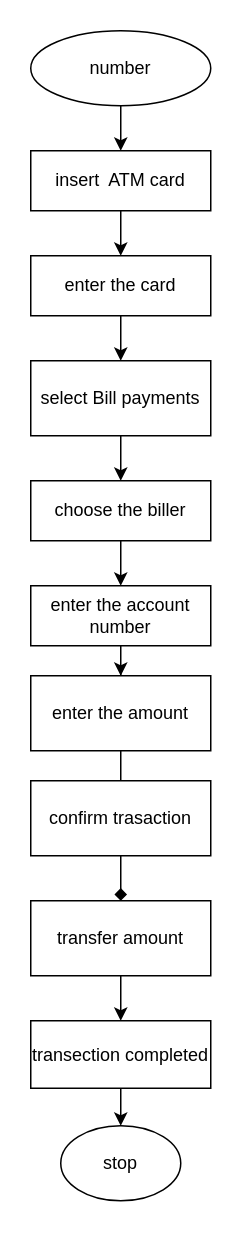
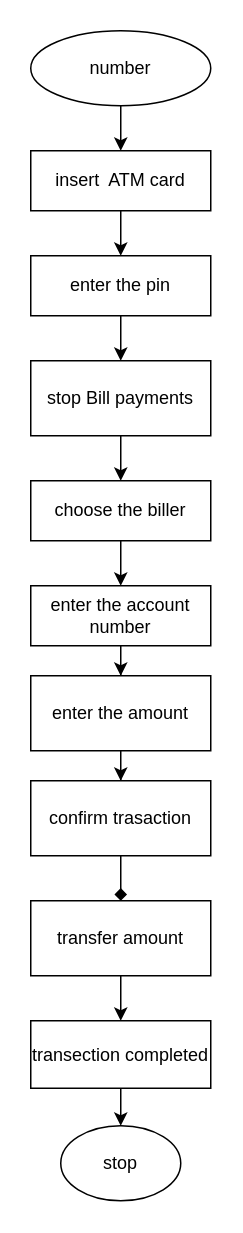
node "enter the card": label "enter the card" -> "enter the pin"
node "select Bill payments": label "select Bill payments" -> "stop Bill payments"
edge "enter the amount" -- "confirm trasaction": arrowhead none -> classic
